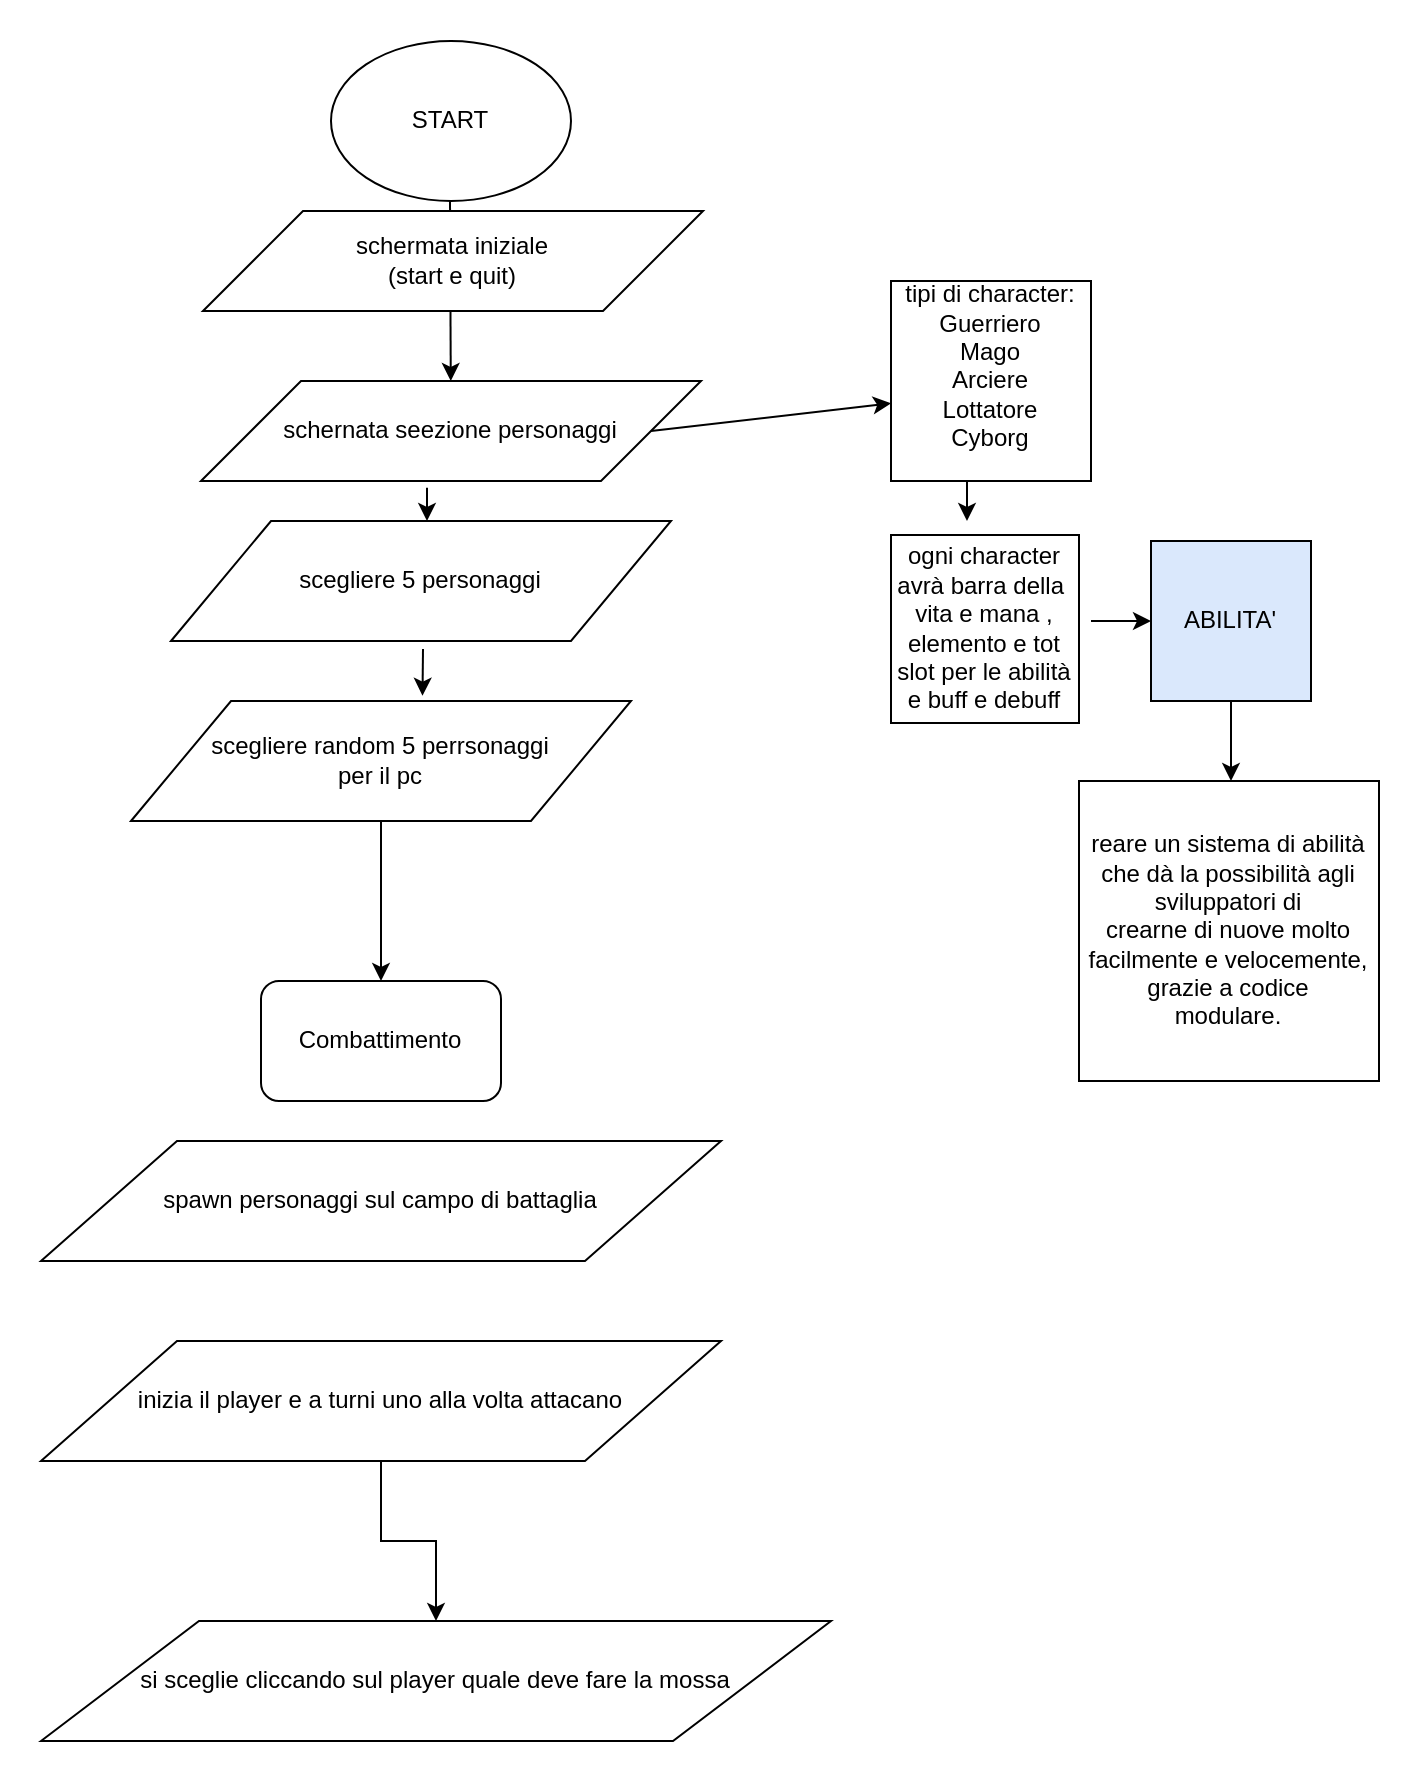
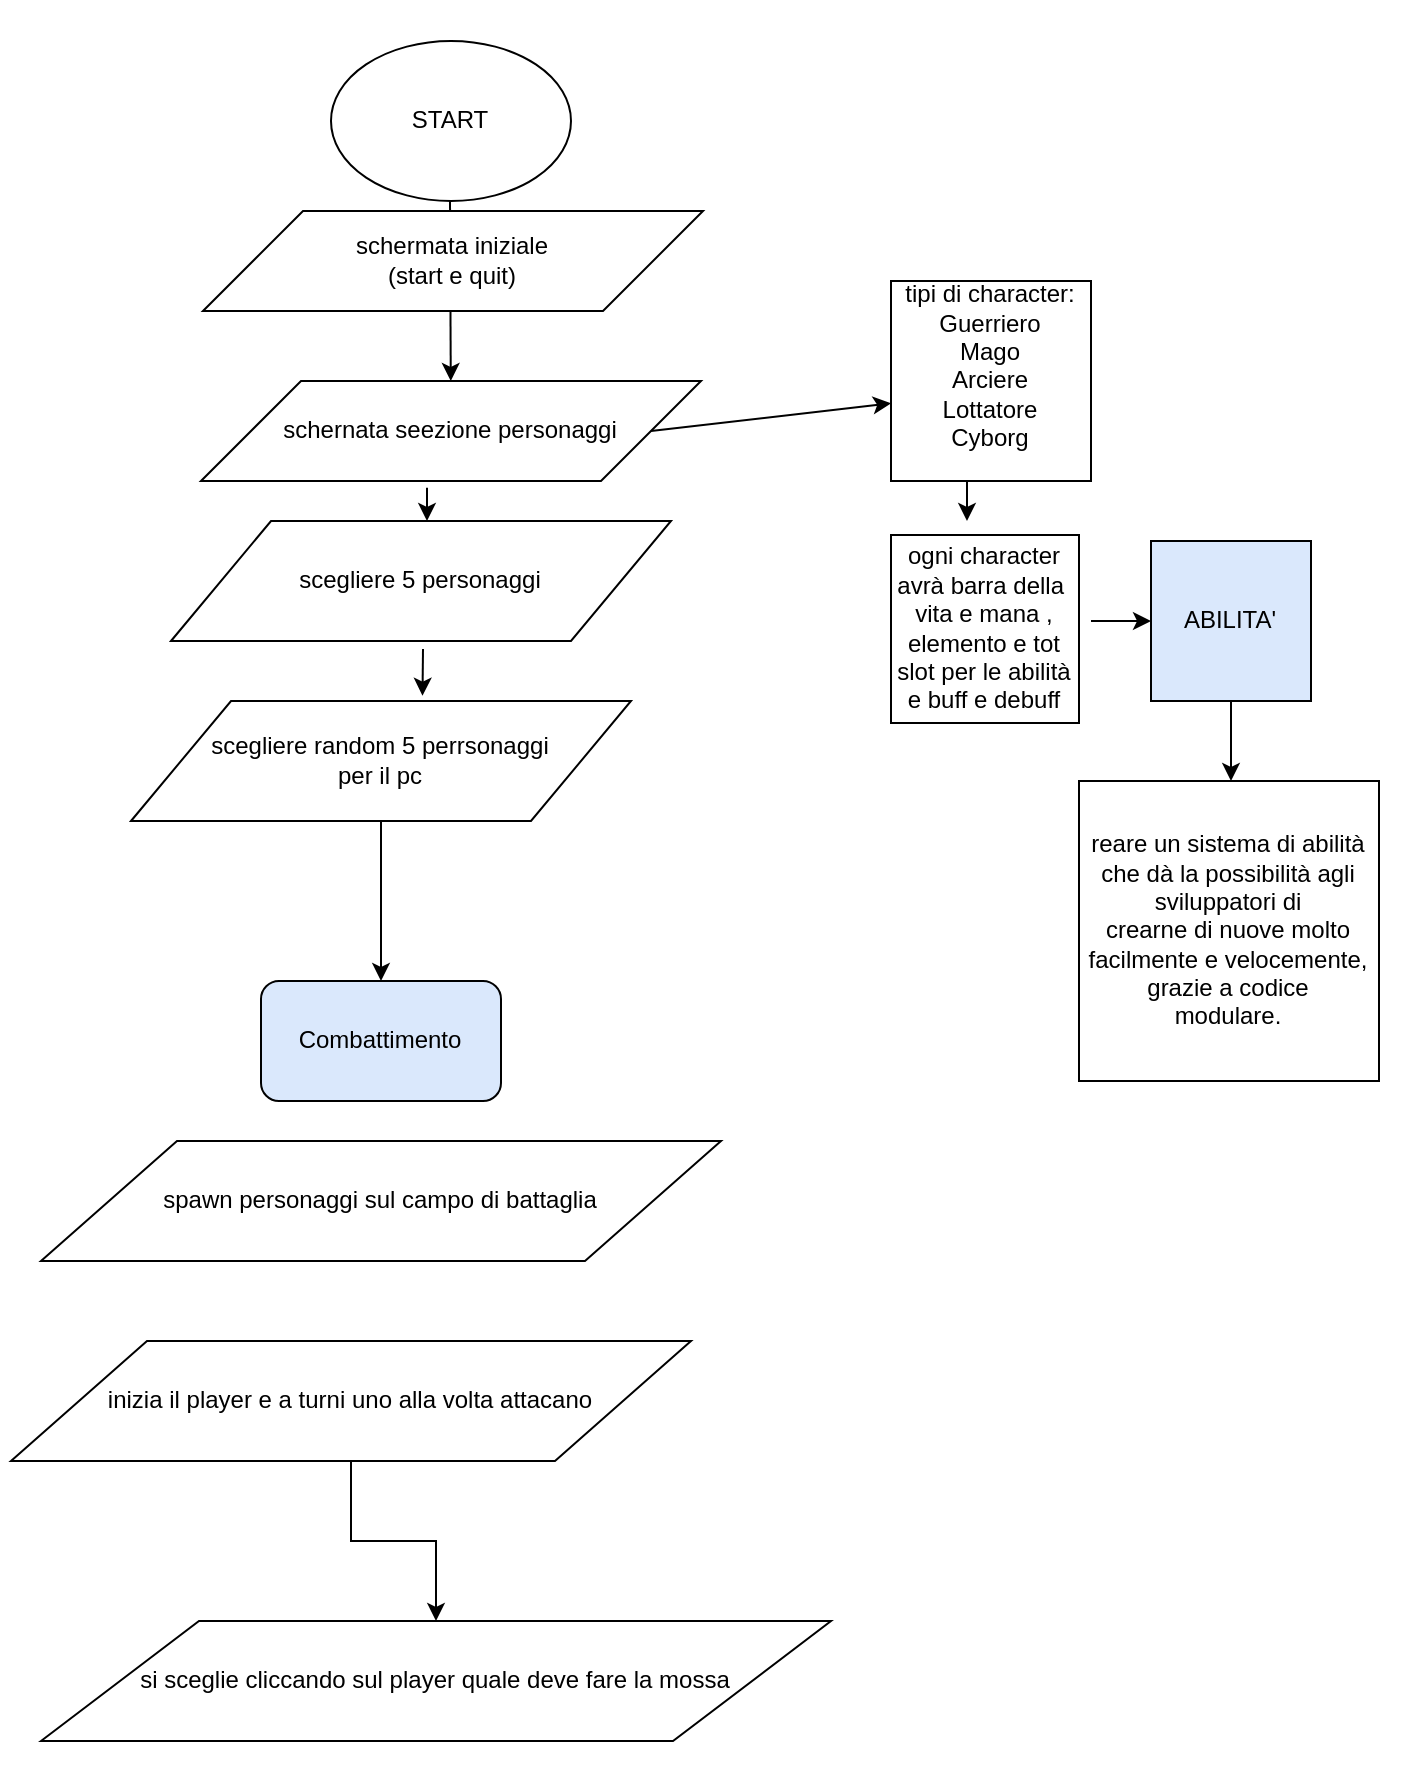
node "Combattimento": fillcolor #ffffff -> #dae8fc
node "inizia il player e a turni uno alla volta attacano": moved (381, 1401) -> (351, 1401)
